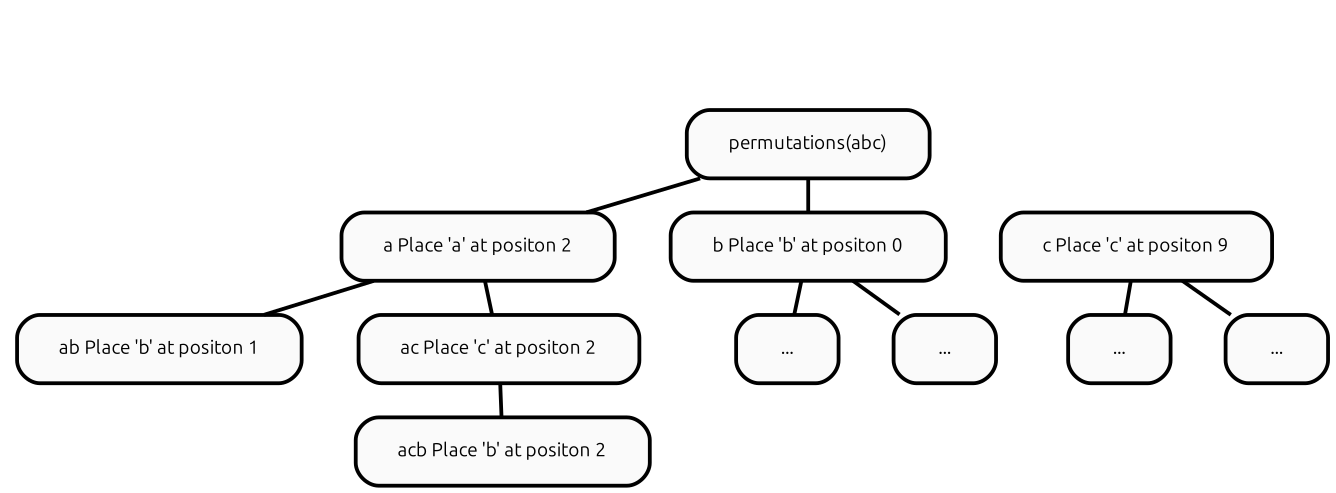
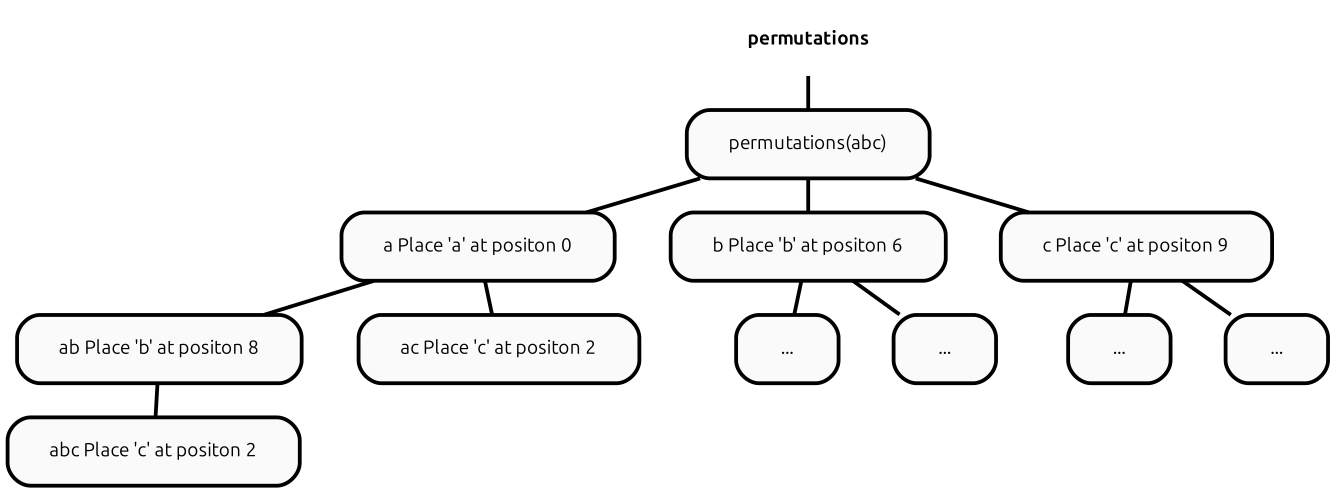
node "permutations": added
edge "permutations(abc)" -- "c Place 'c' at positon 9": added
node "a Place 'a' at positon 2": label "a Place 'a' at positon 2" -> "a Place 'a' at positon 0"
node "b Place 'b' at positon 0": label "b Place 'b' at positon 0" -> "b Place 'b' at positon 6"
node "ab Place 'b' at positon 1": label "ab Place 'b' at positon 1" -> "ab Place 'b' at positon 8"
node "abc Place 'c' at positon 2": added
node "acb Place 'b' at positon 2": removed
